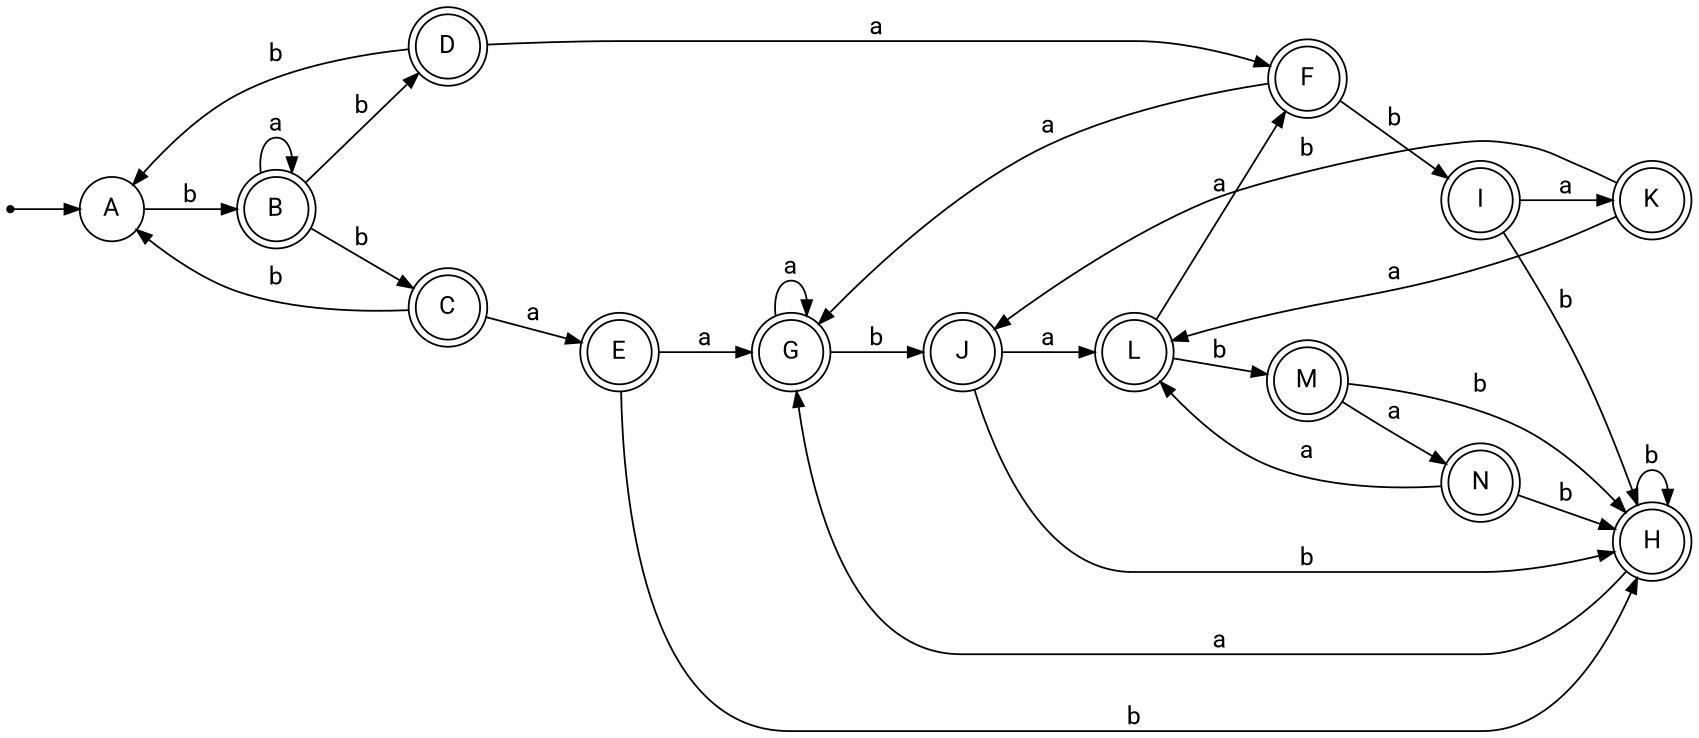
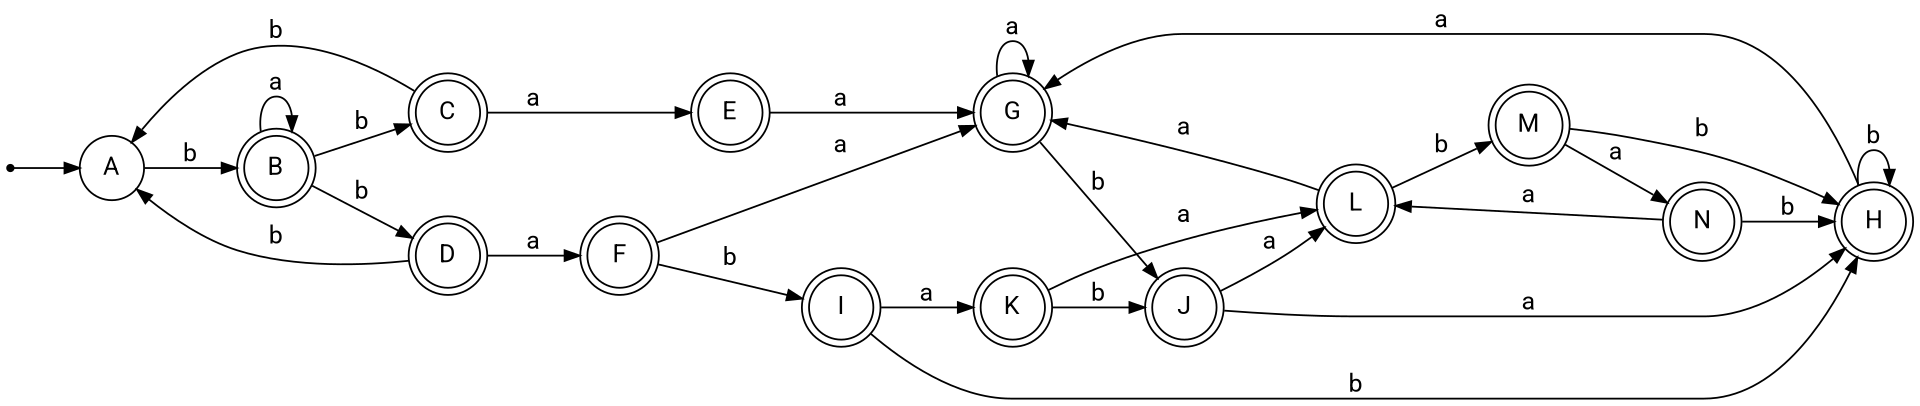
edge "L" -> "F": now "L" -> "G"
edge "J" -> "H": label " b " -> " a "
edge "E" -> "H": removed, label "b"
